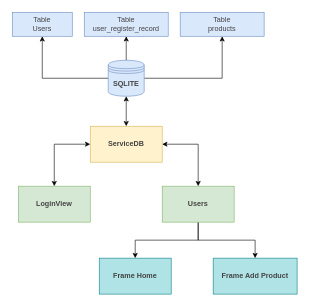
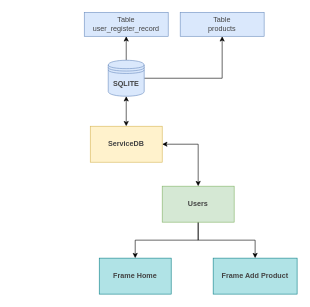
node "Table Users": removed
edge "SQLITE" -> "Table Users": removed
edge "ServiceDB" -- "LoginView": removed
node "LoginView": removed
